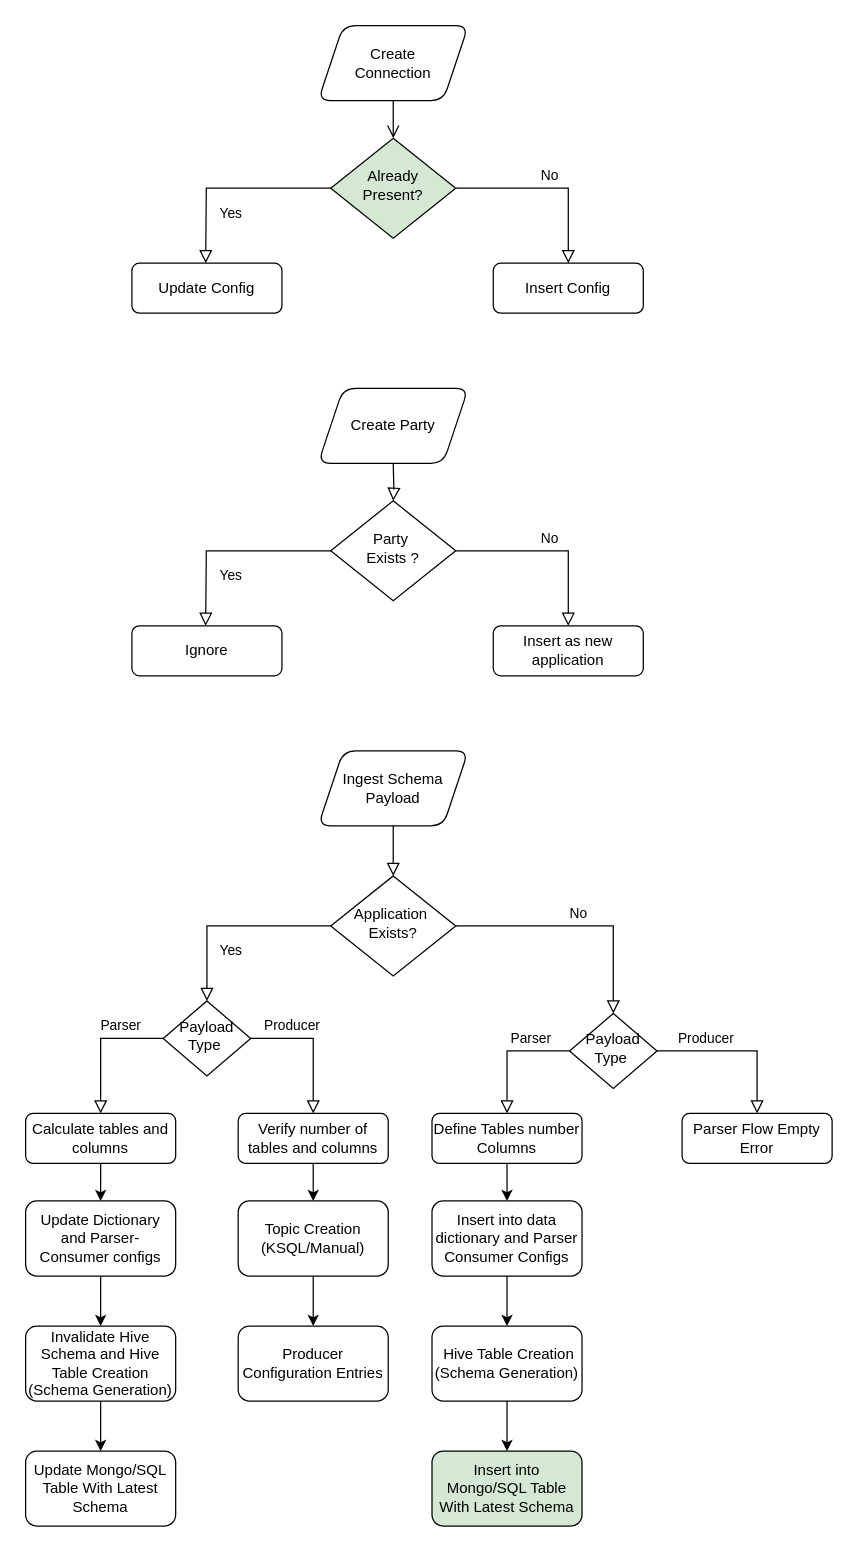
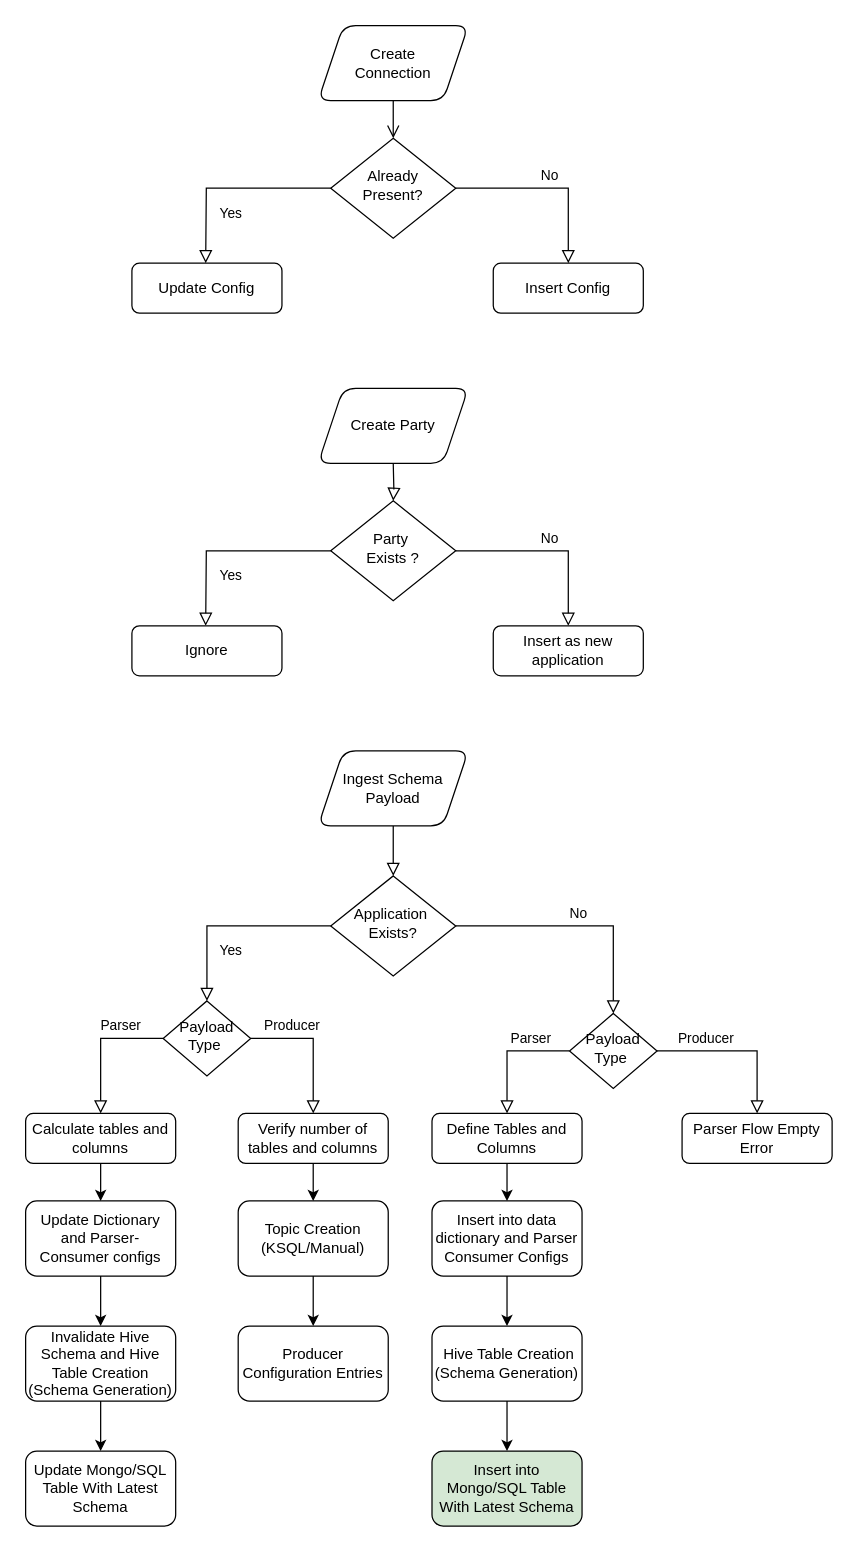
node "Already Present?": fillcolor #d5e8d4 -> #ffffff
node "Define Tables number Columns": label "Define Tables number Columns" -> "Define Tables and Columns"
